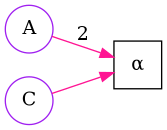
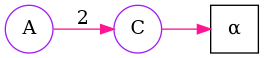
edge "A" -> "α": now "A" -> "C"
